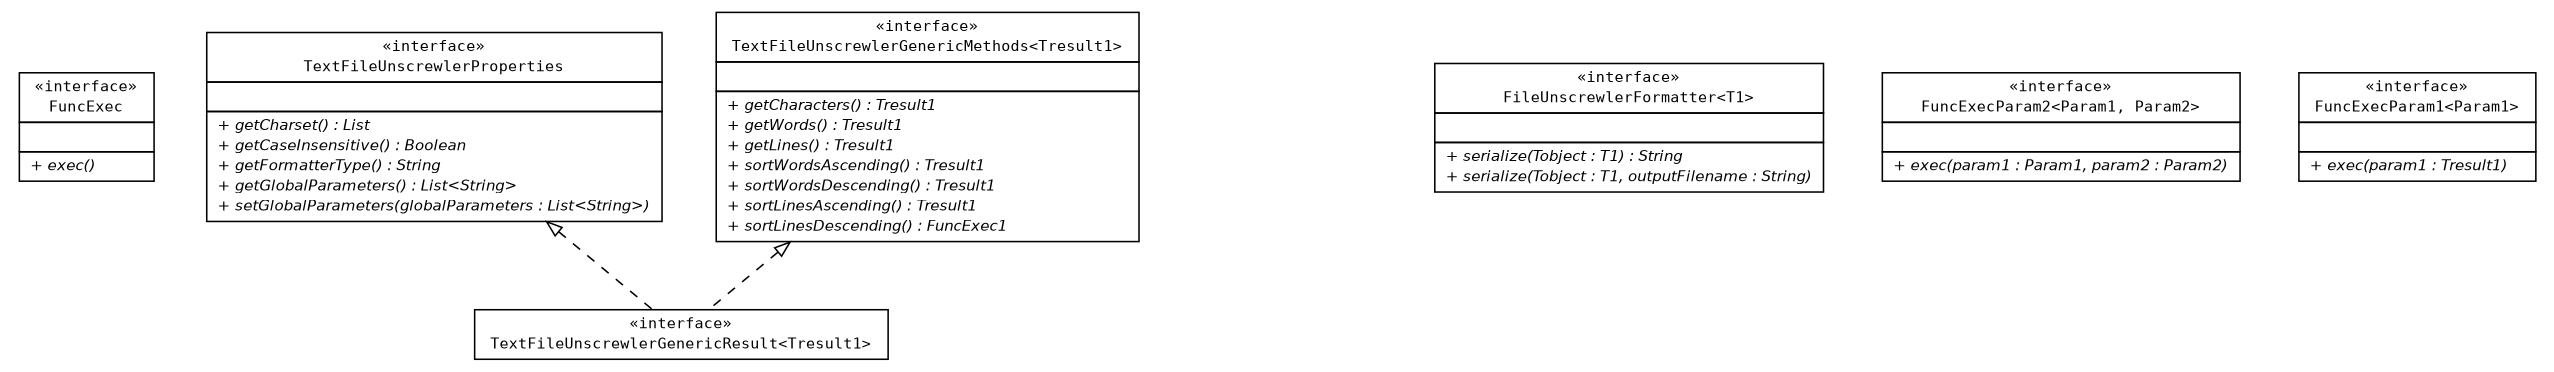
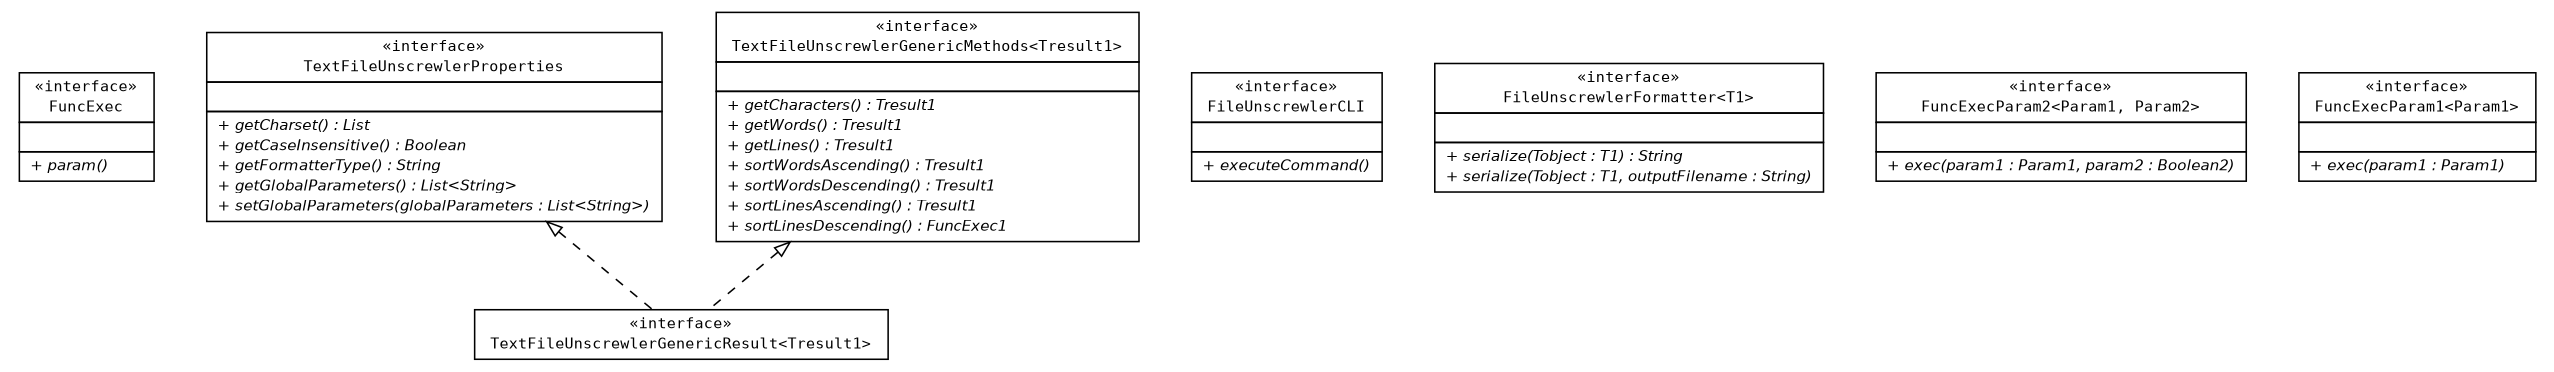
node "FileUnscrewlerCLI": added
node "FuncExec": text "+ exec()" -> "+ param()"
node "FuncExecParam2<Param1, Param2>": text "+ exec(param1 : Param1, param2 : Param2)" -> "+ exec(param1 : Param1, param2 : Boolean2)"
node "FuncExecParam1<Param1>": text "+ exec(param1 : Tresult1)" -> "+ exec(param1 : Param1)"
